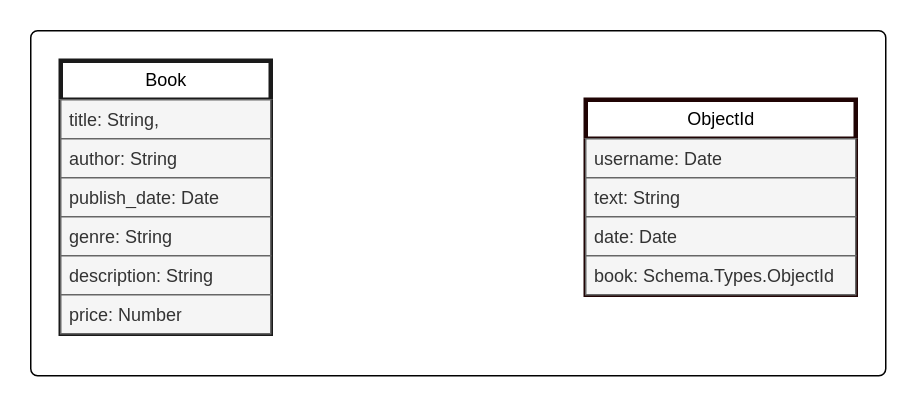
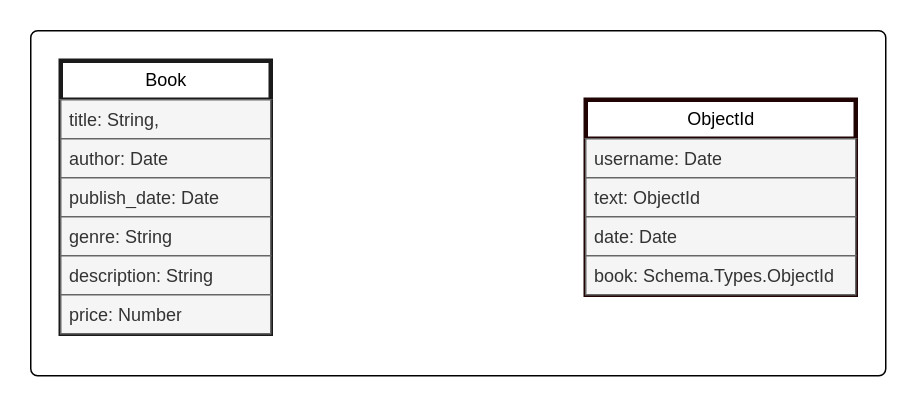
node "author: String": label "author: String" -> "author: Date"
node "text: String": label "text: String" -> "text: ObjectId"
